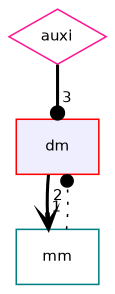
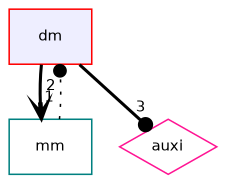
edge "auxi" -> "dm": reversed
